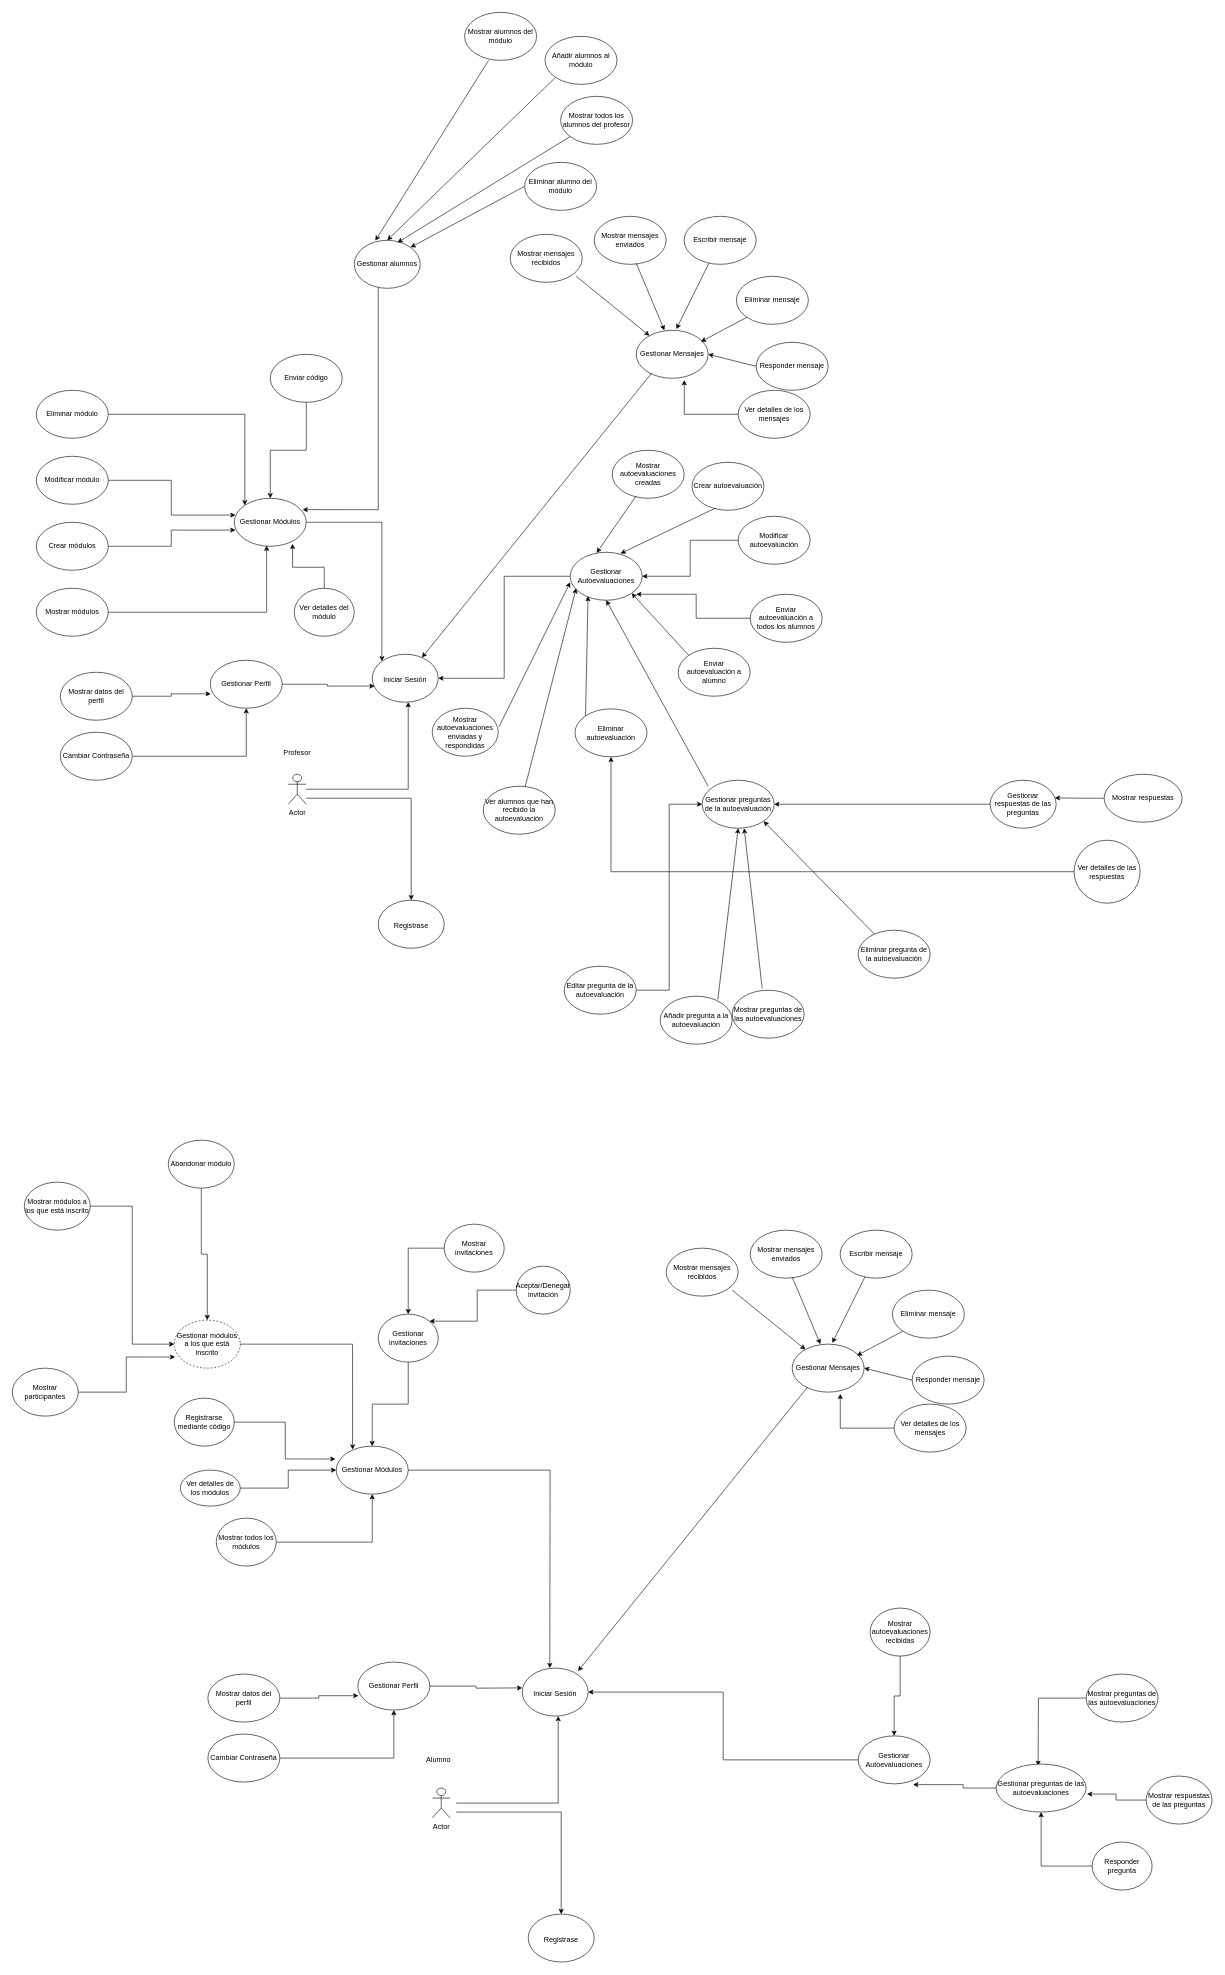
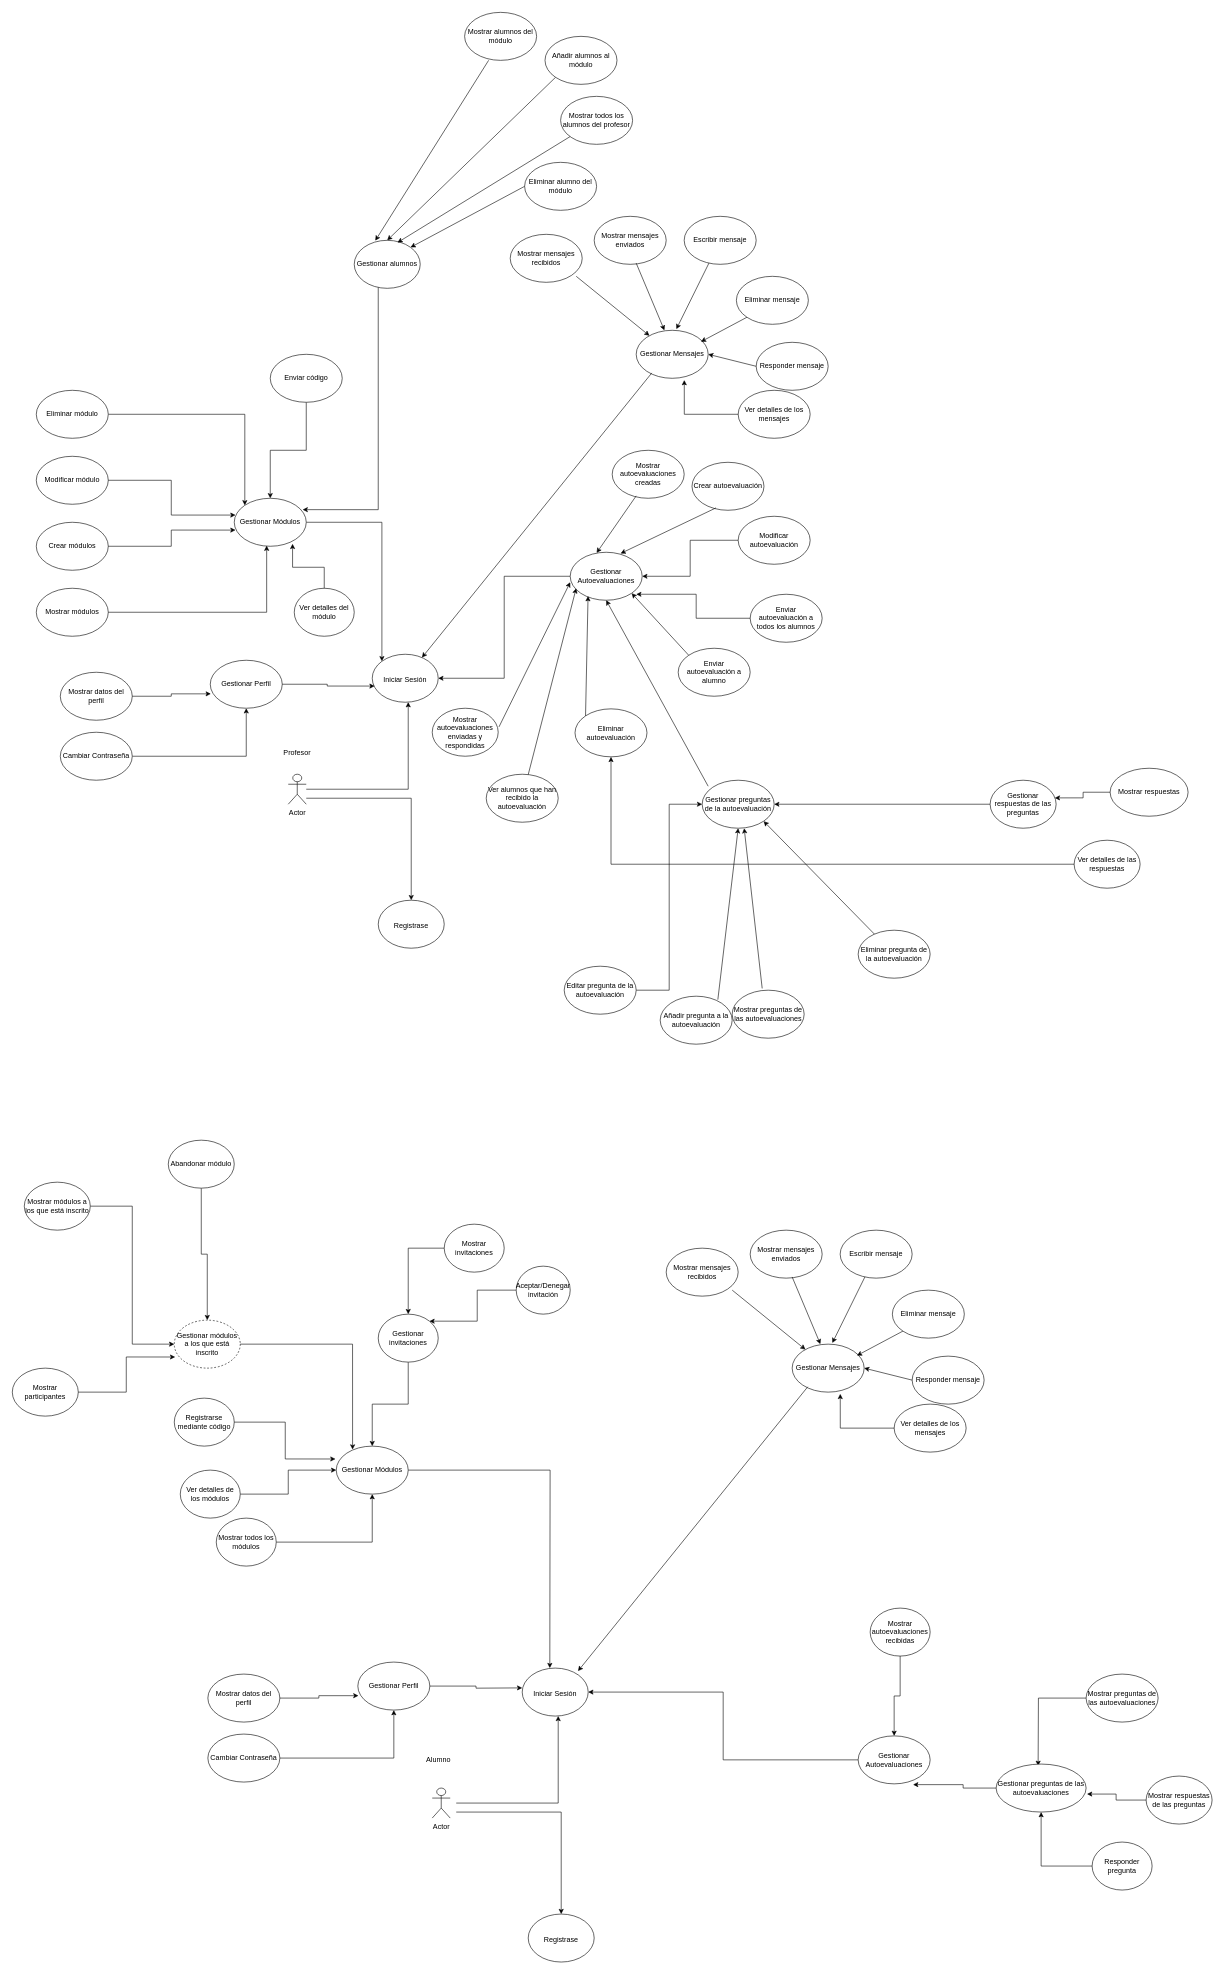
node "Mostrar respuestas": moved (1143, 798) -> (1149, 792)
node "Ver alumnos que han recibido la autoevaluación": moved (519, 810) -> (522, 798)
node "Ver detalles de las respuestas": size 66x63 -> 66x48
node "Ver detalles de los módulos": size 60x36 -> 60x48
